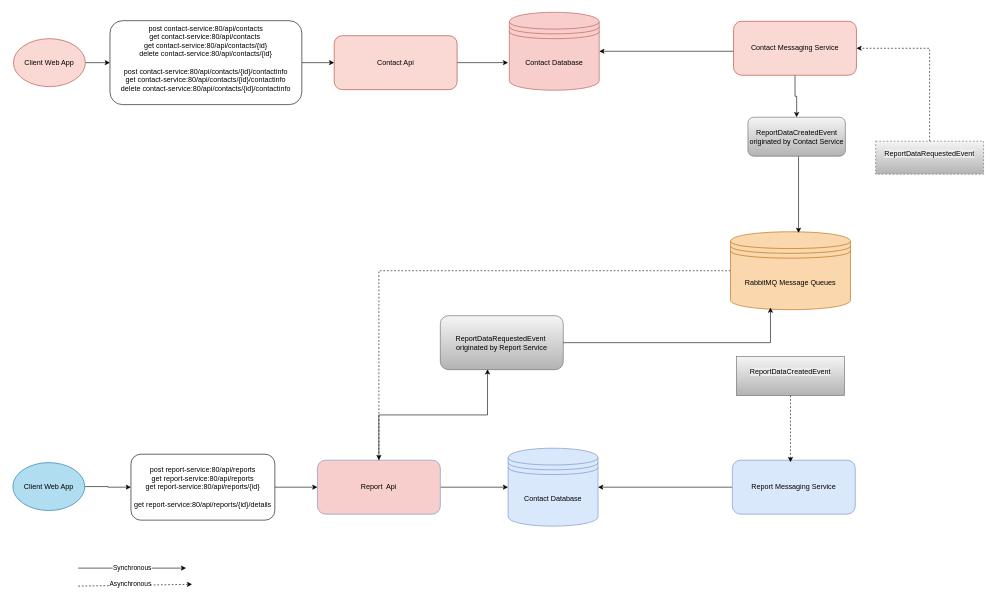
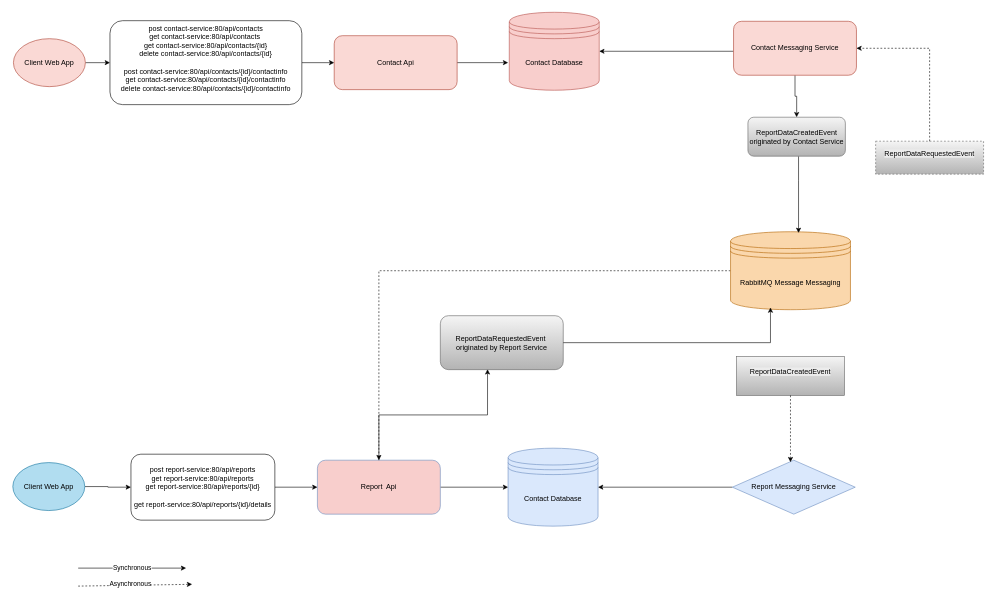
node "RabbitMQ Message Queues": label "RabbitMQ Message Queues" -> "RabbitMQ Message Messaging"
node "Report Messaging Service": shape rounded rectangle -> diamond
